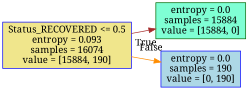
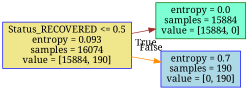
node "entropy = 0.0 samples = 190 value = [0, 190]": label "entropy = 0.0 samples = 190 value = [0, 190]" -> "entropy = 0.7 samples = 190 value = [0, 190]"
